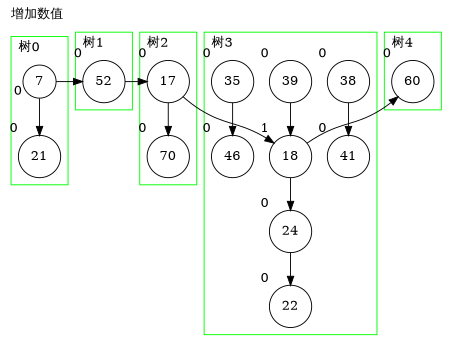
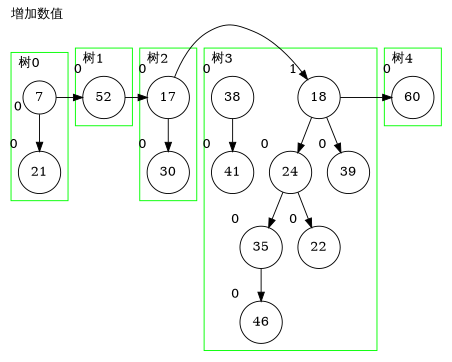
edge "39 0" -> "18 1": reversed
node "70 0": label "70 0" -> "30 0"
edge "24 0" -> "35 0": added
